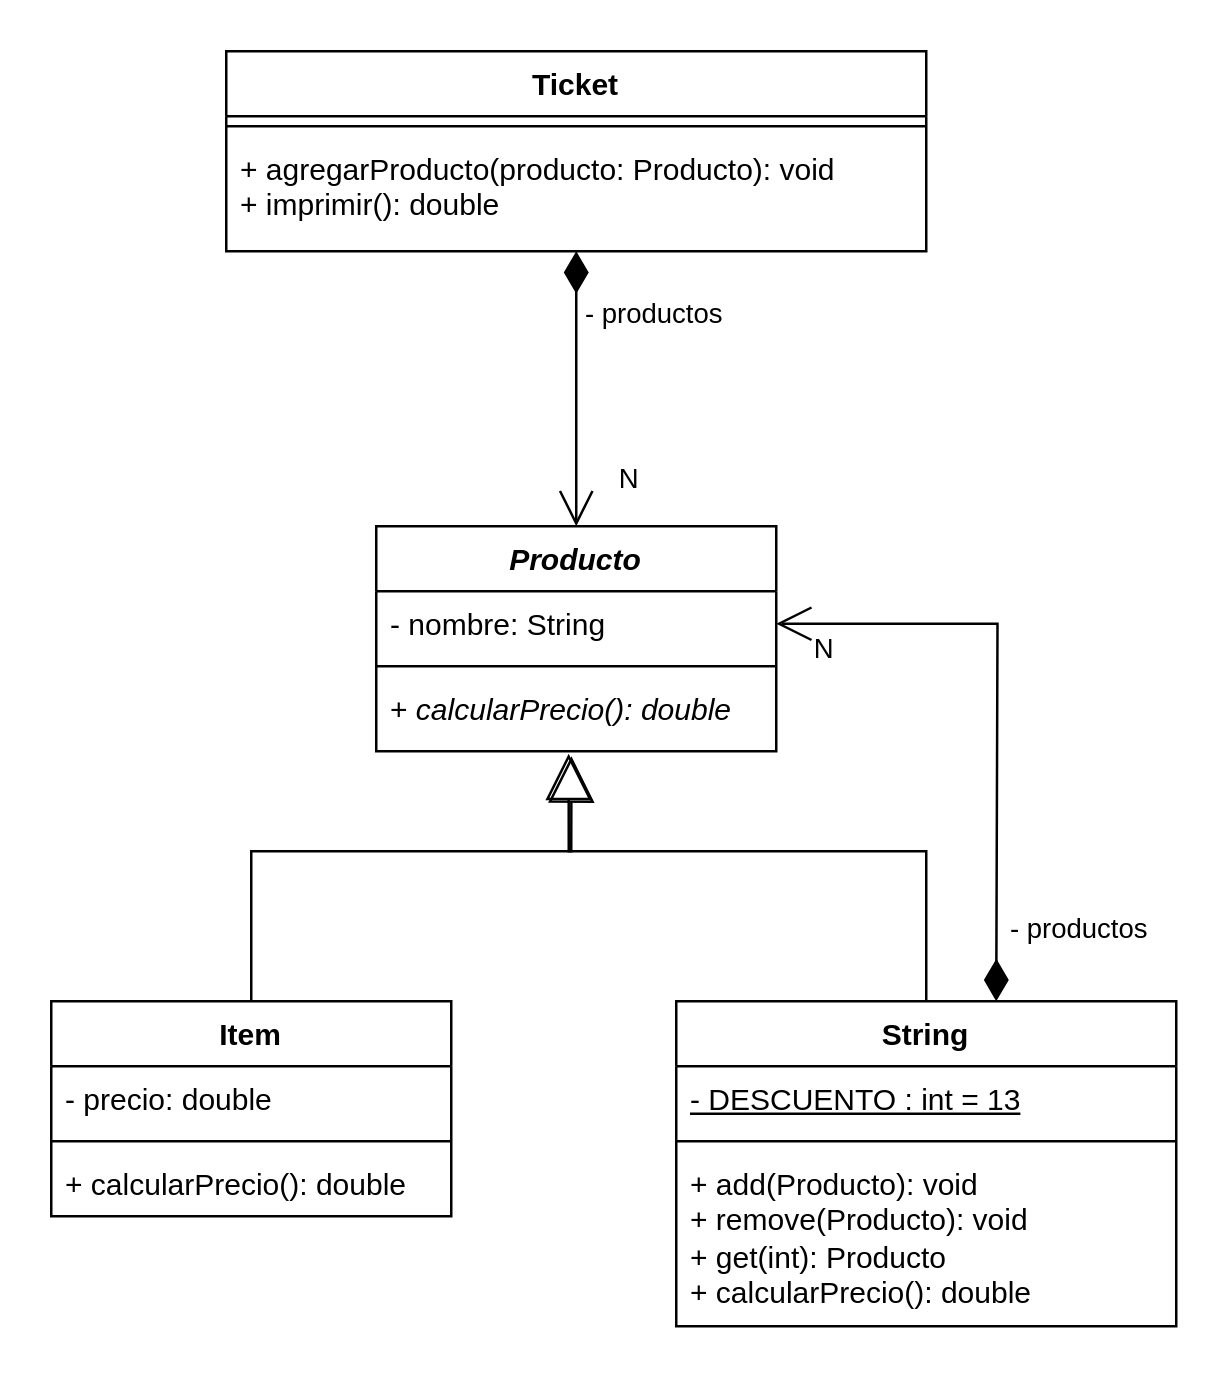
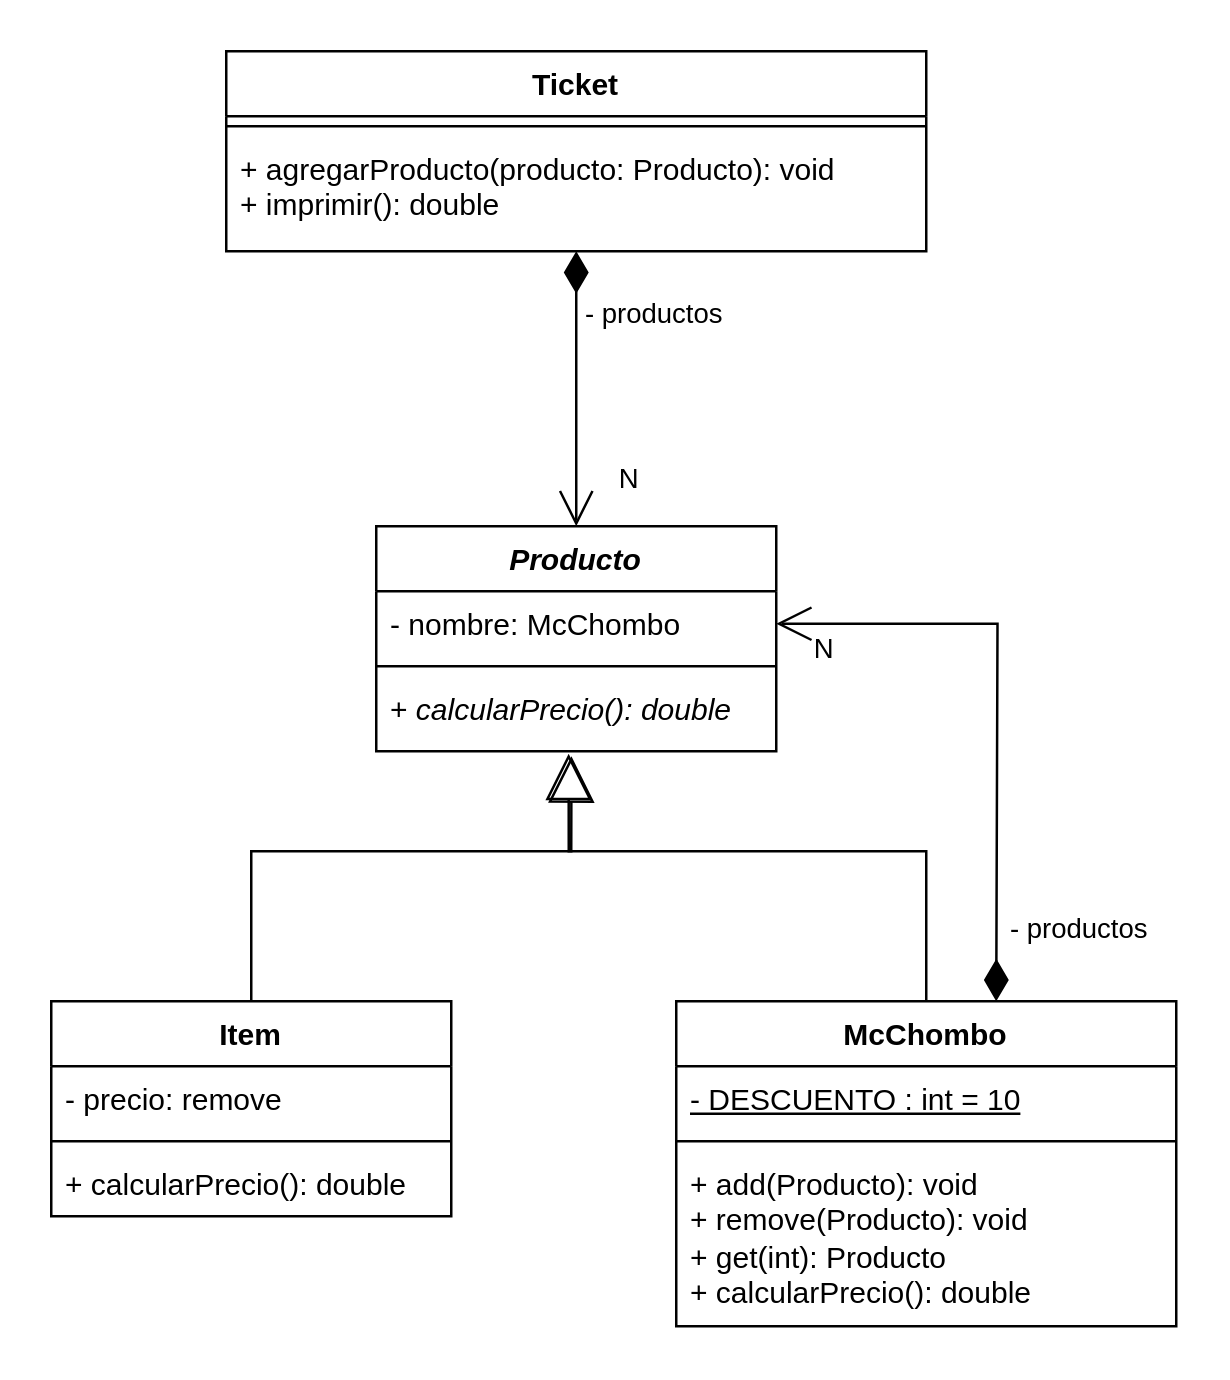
node "- nombre: String": label "- nombre: String" -> "- nombre: McChombo"
node "String": label "String" -> "McChombo"
node "- precio: double": label "- precio: double" -> "- precio: remove"
node "- DESCUENTO : int = 13": label "- DESCUENTO : int = 13" -> "- DESCUENTO : int = 10"
